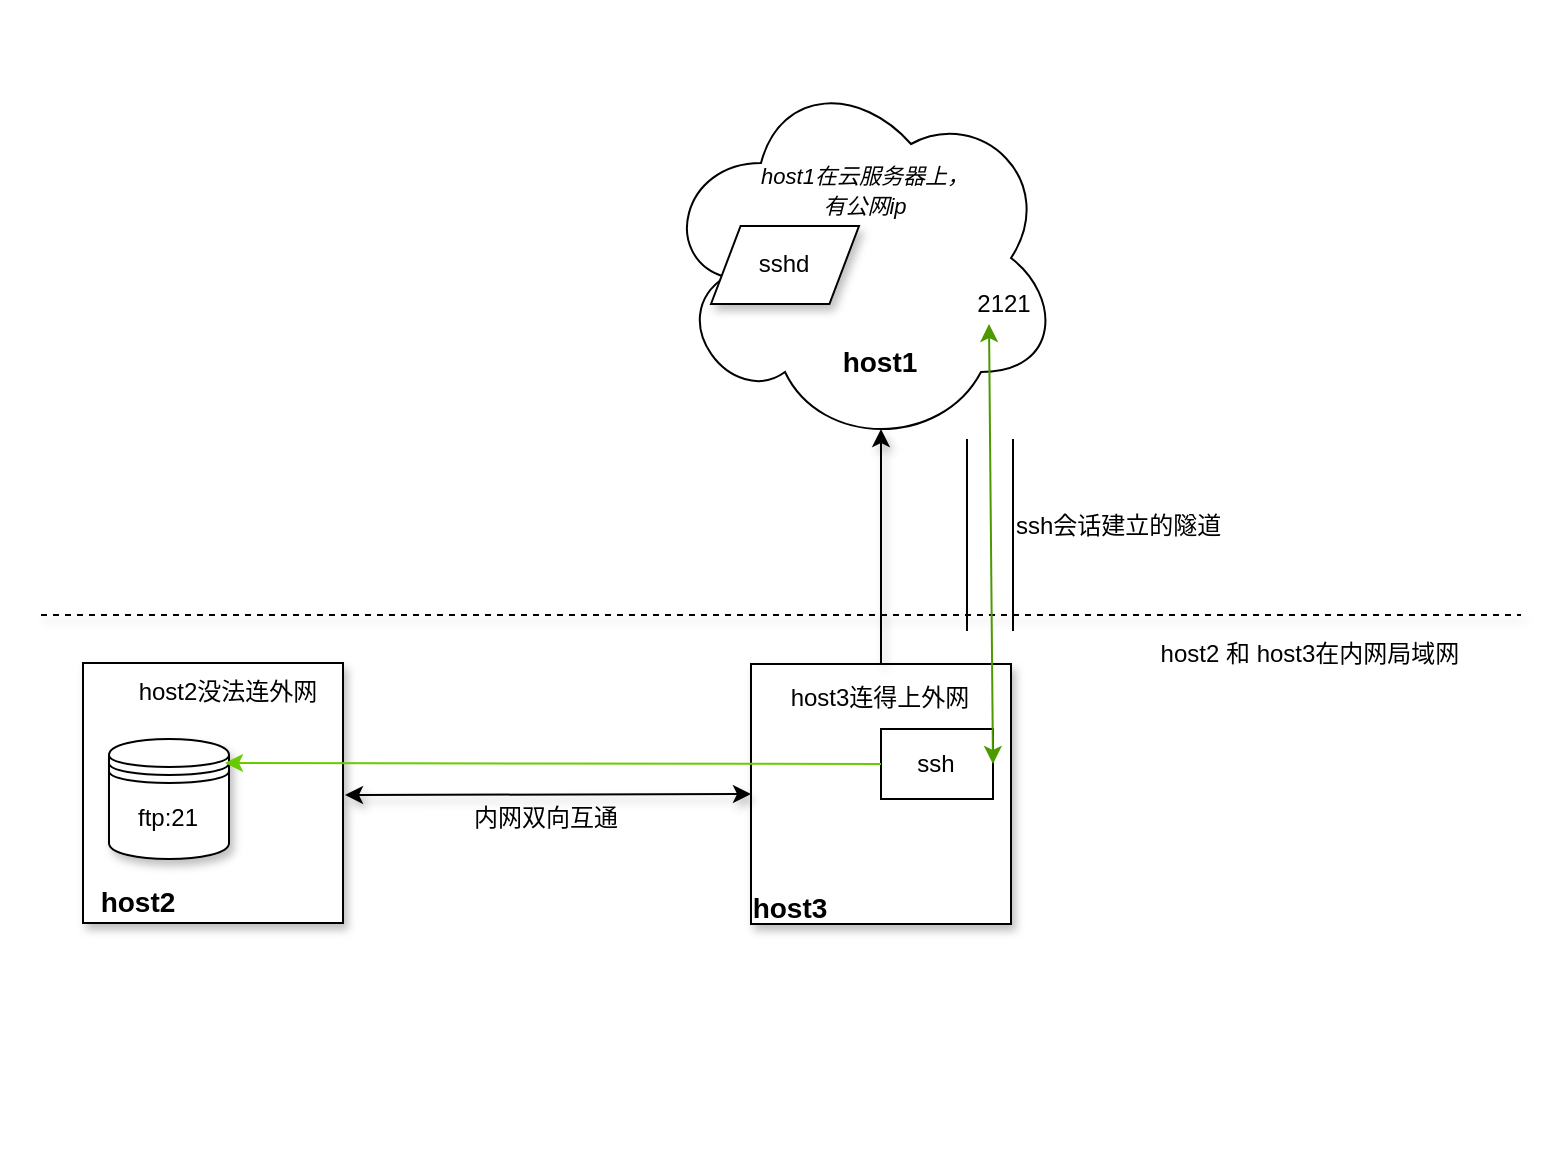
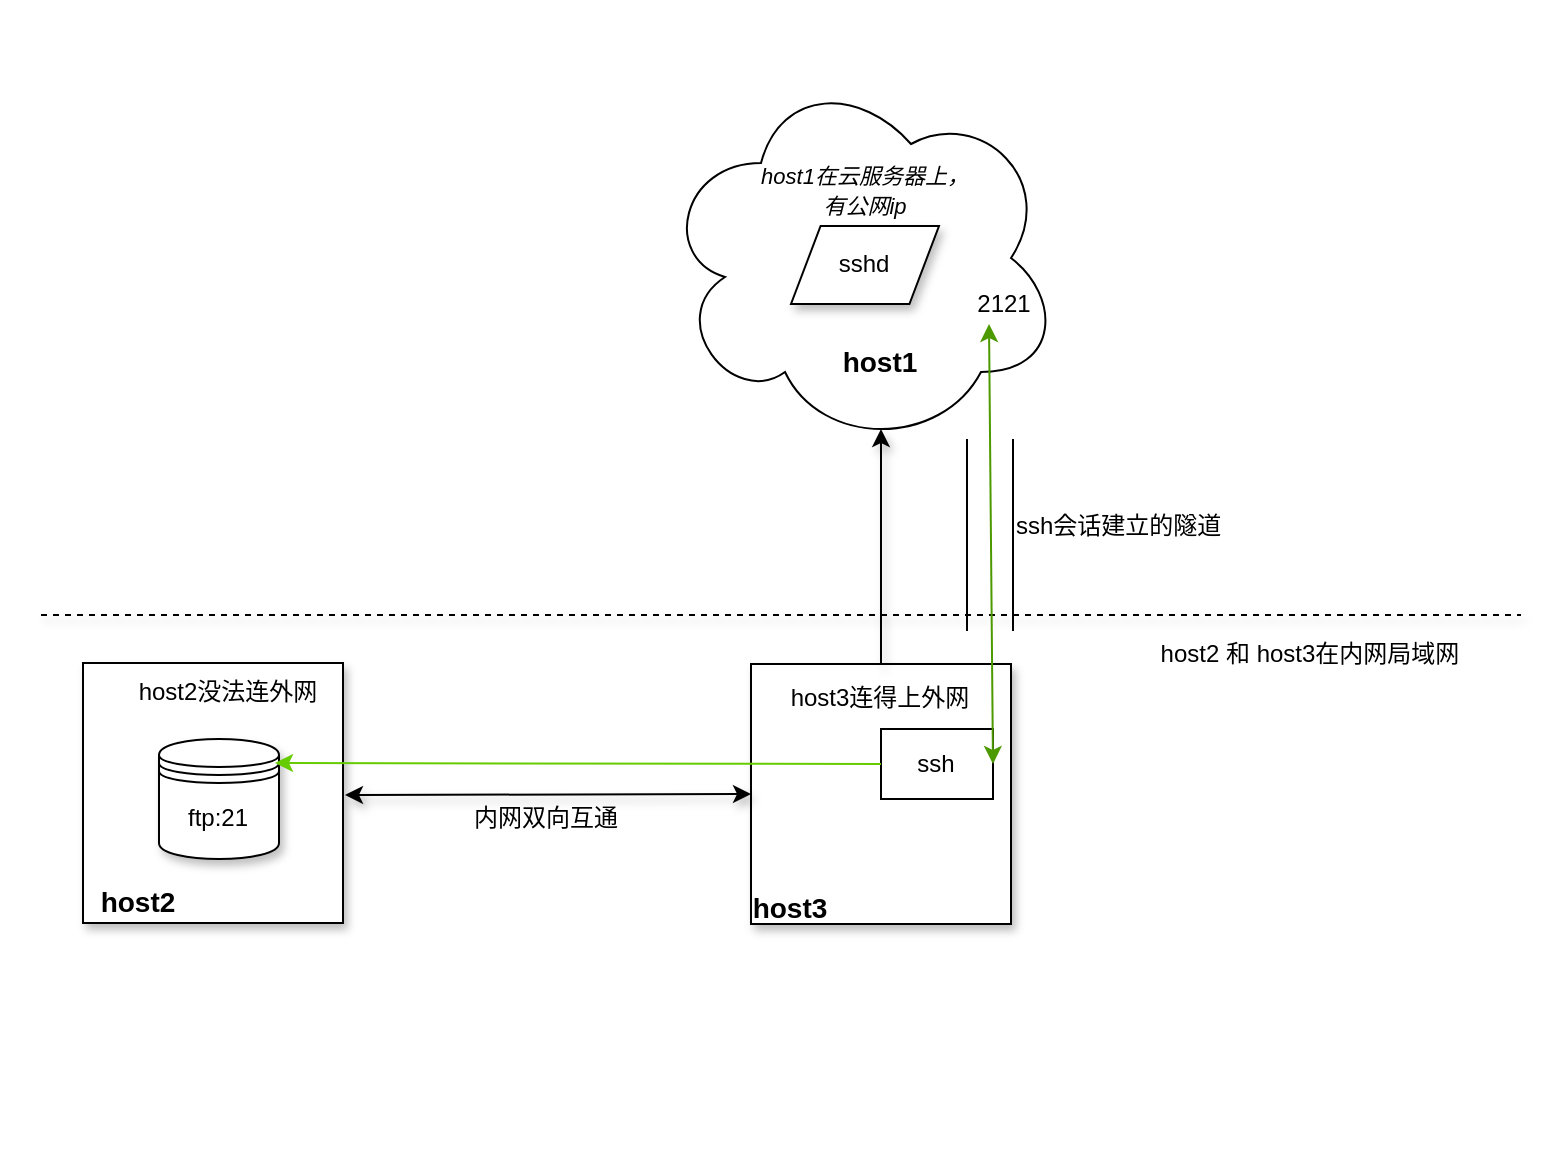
node "sshd": moved (785, 265) -> (865, 265)
node "ftp:21": moved (169, 799) -> (219, 799)
